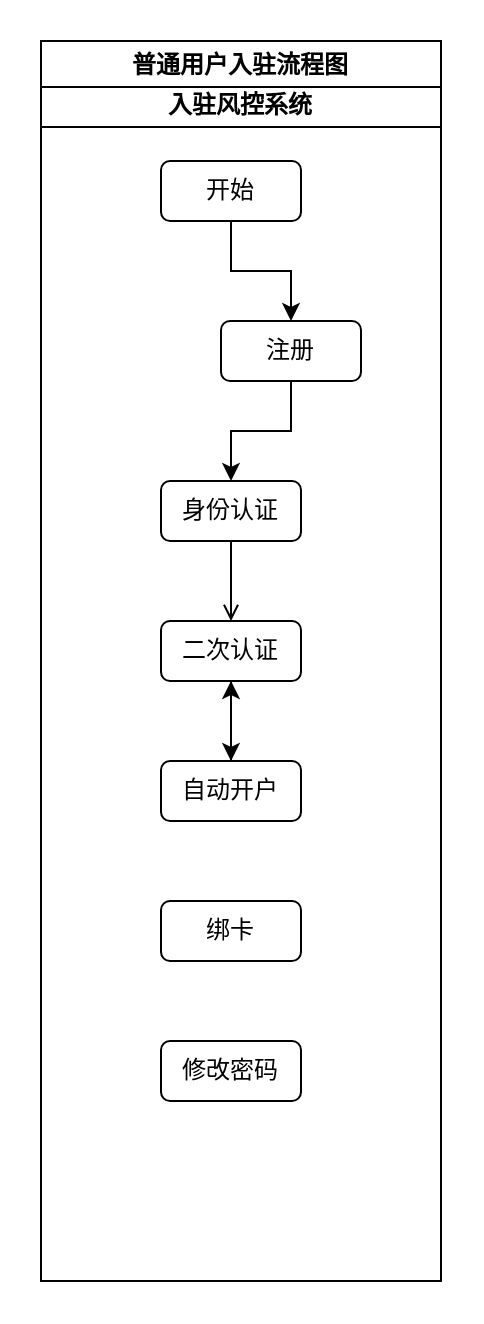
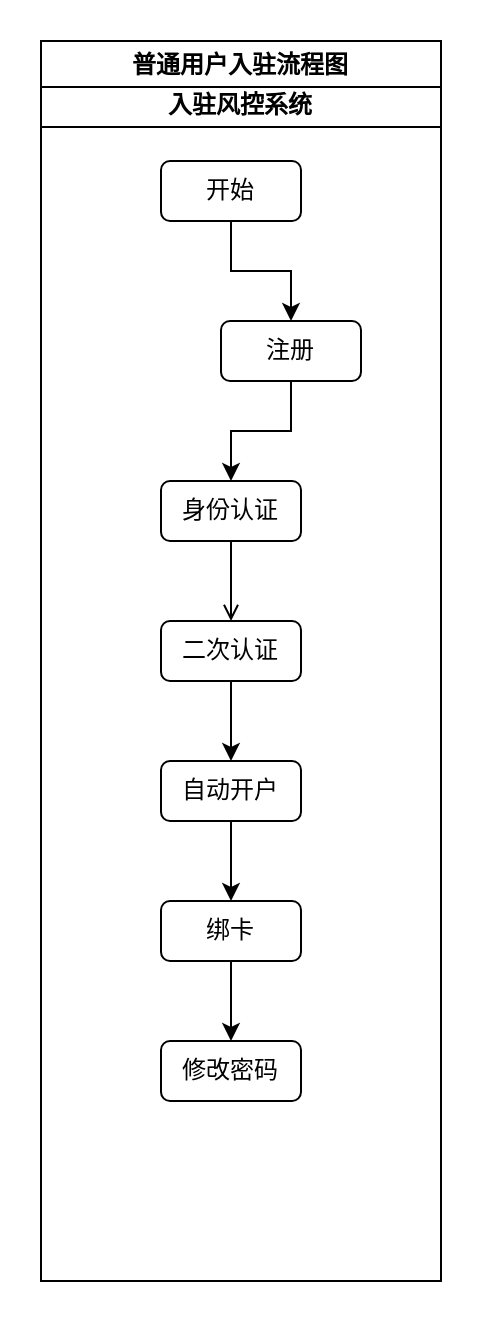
edge "自动开户" -> "二次认证": now "自动开户" -> "绑卡"
edge "绑卡" -> "修改密码": added
